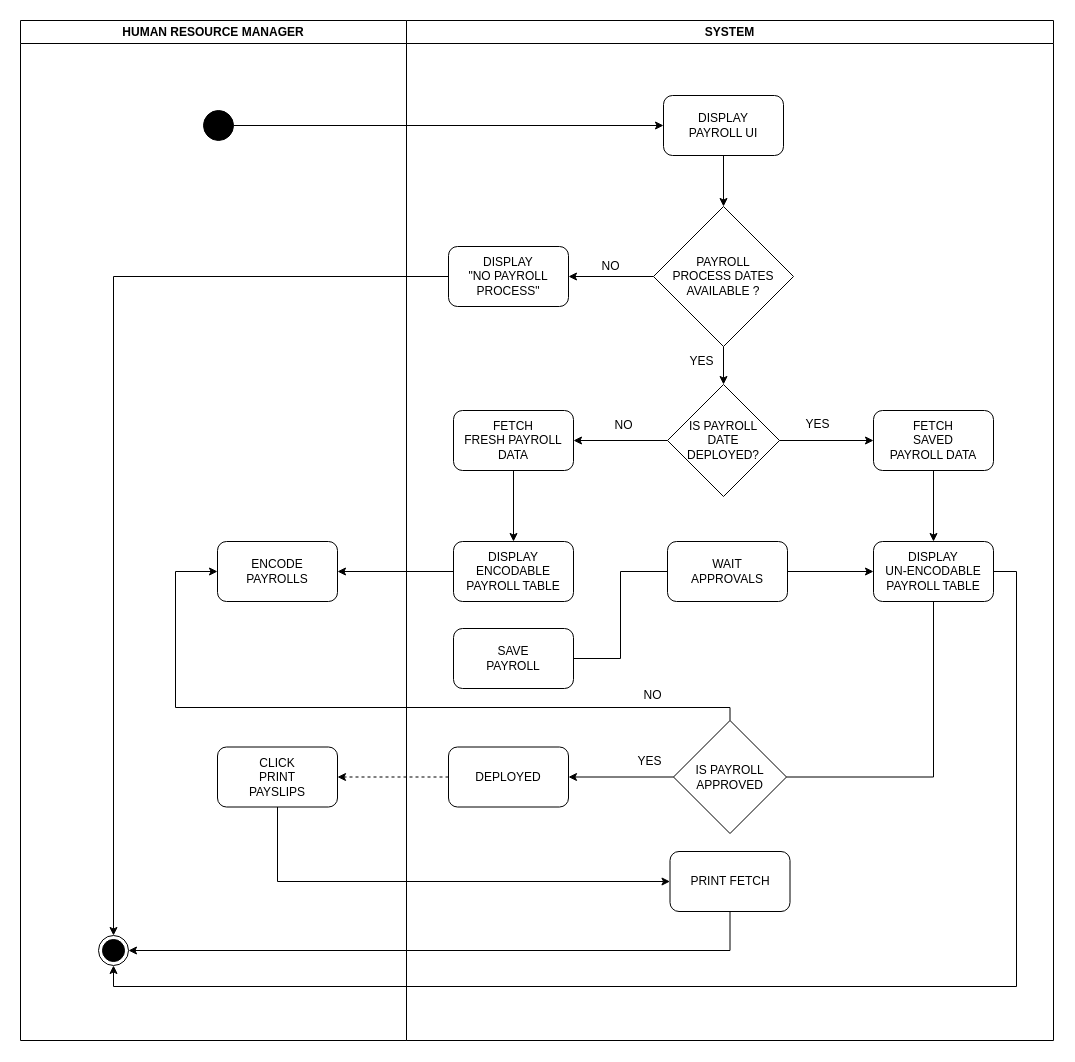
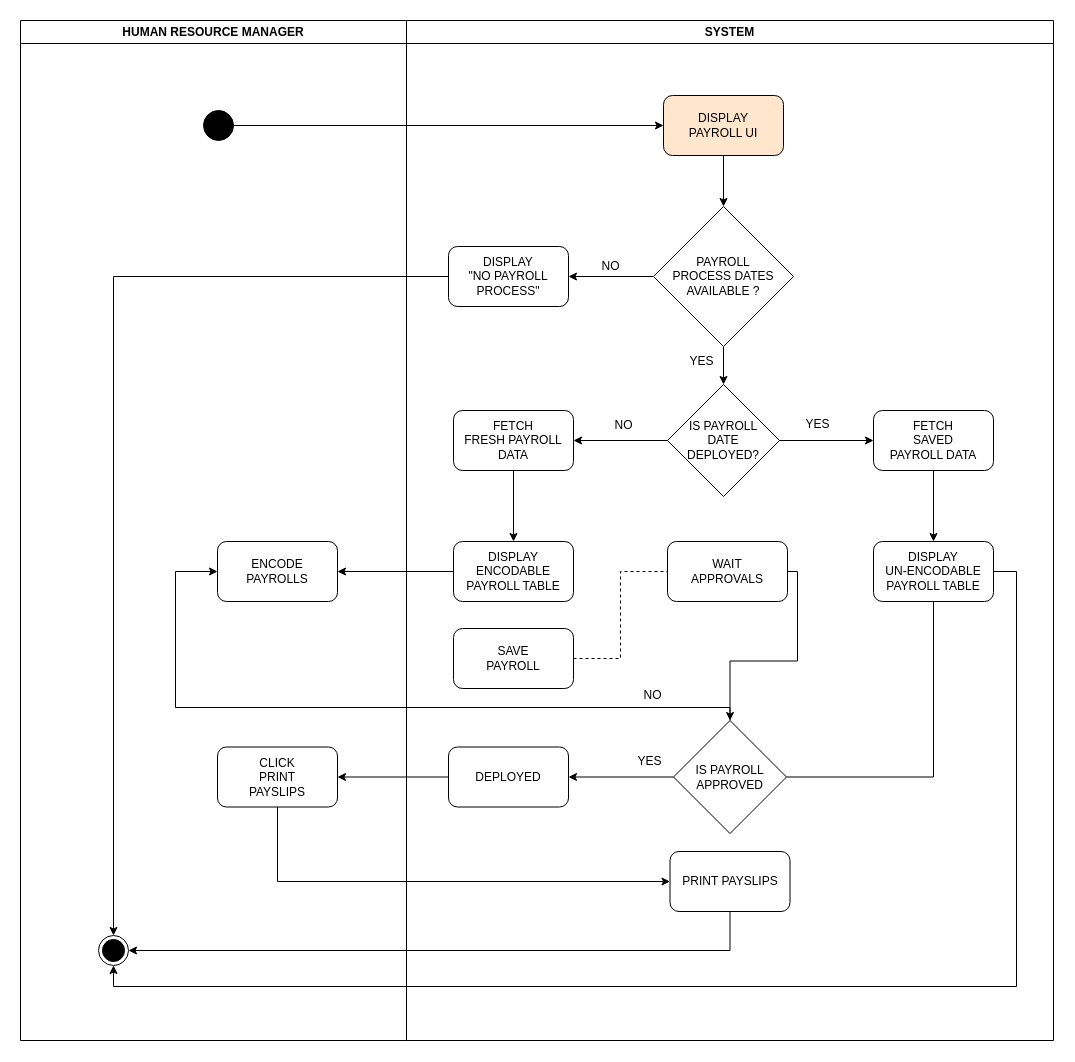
node "DISPLAY PAYROLL UI": fillcolor #ffffff -> #ffe6cc
edge "WAIT APPROVALS" -> "DISPLAY UN-ENCODABLE PAYROLL TABLE": now "WAIT APPROVALS" -> "IS PAYROLL APPROVED"
edge "WAIT APPROVALS" -- "SAVE PAYROLL": style solid -> dashed
edge "DEPLOYED" -> "CLICK PRINT PAYSLIPS": style dashed -> solid
node "PRINT FETCH": label "PRINT FETCH" -> "PRINT PAYSLIPS"
